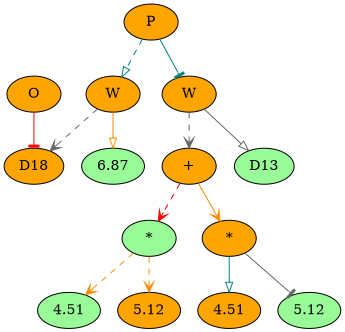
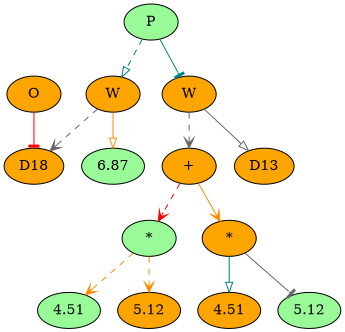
node "P": fillcolor orange -> palegreen
node "D13": fillcolor palegreen -> orange
